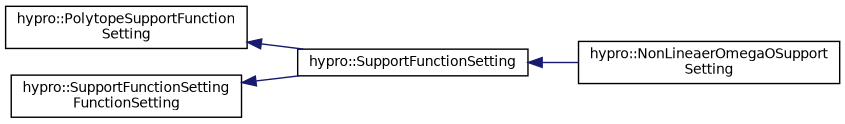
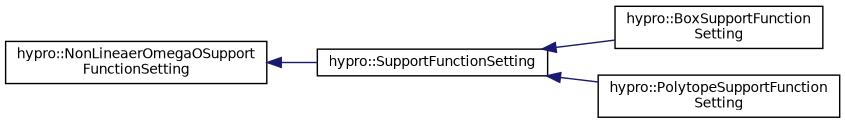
edge "hypro::SupportFunctionSetting" -> "hypro::PolytopeSupportFunction Setting": reversed
node "hypro::NonLineaerOmegaOSupport Setting": label "hypro::NonLineaerOmegaOSupport Setting" -> "hypro::BoxSupportFunction Setting"
node "hypro::SupportFunctionSetting FunctionSetting": label "hypro::SupportFunctionSetting FunctionSetting" -> "hypro::NonLineaerOmegaOSupport FunctionSetting"
